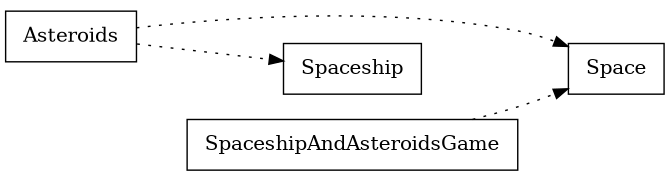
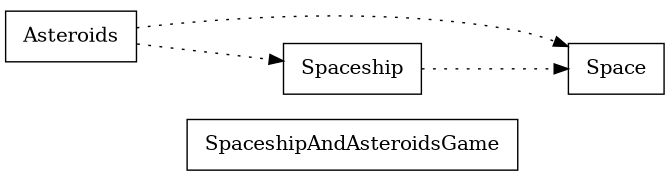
edge "SpaceshipAndAsteroidsGame" -> "Space": now "Spaceship" -> "Space"
